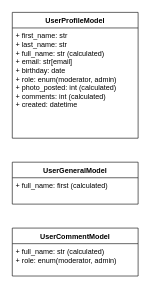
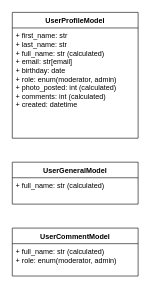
node "+ full_name: first (calculated)": label "+ full_name: first (calculated)" -> "+ full_name: str (calculated)"
